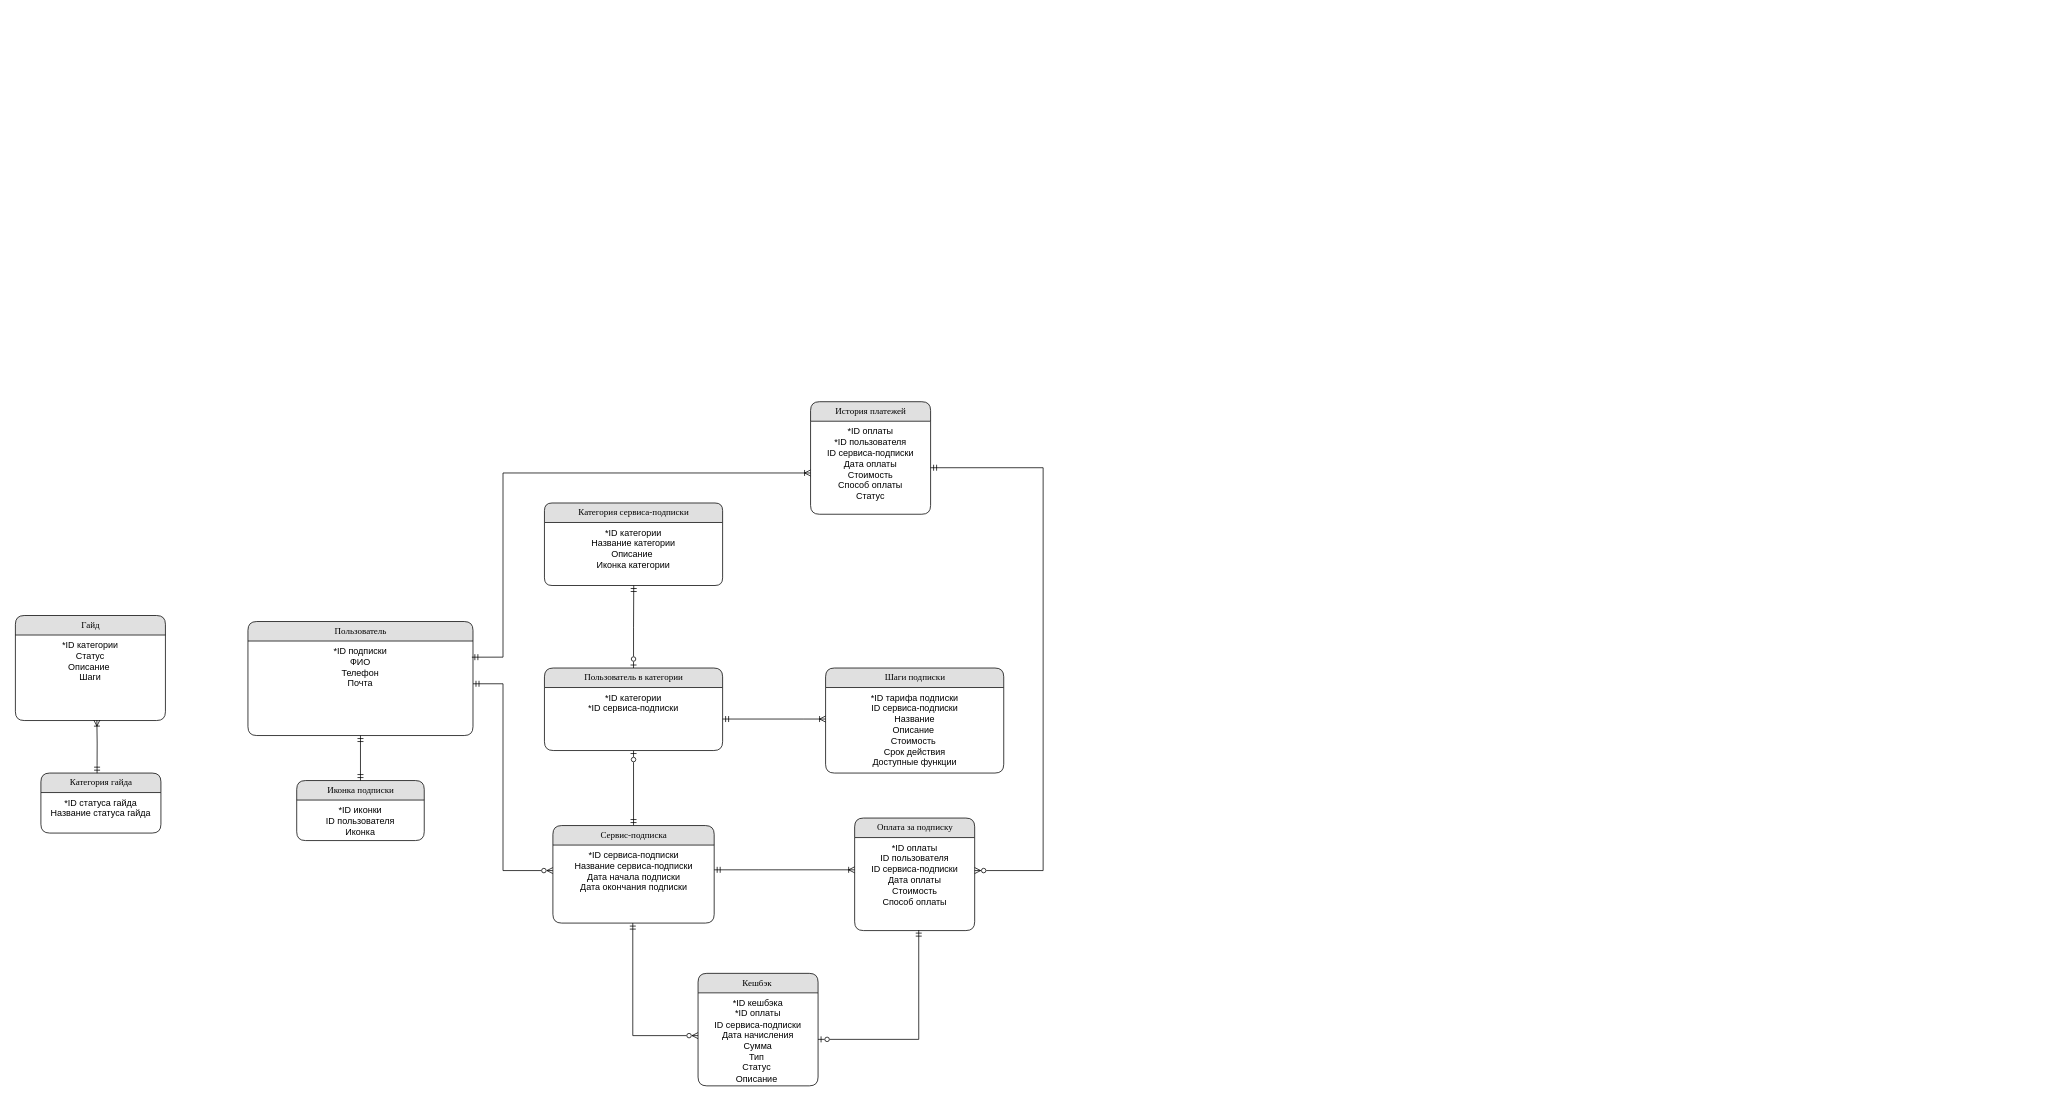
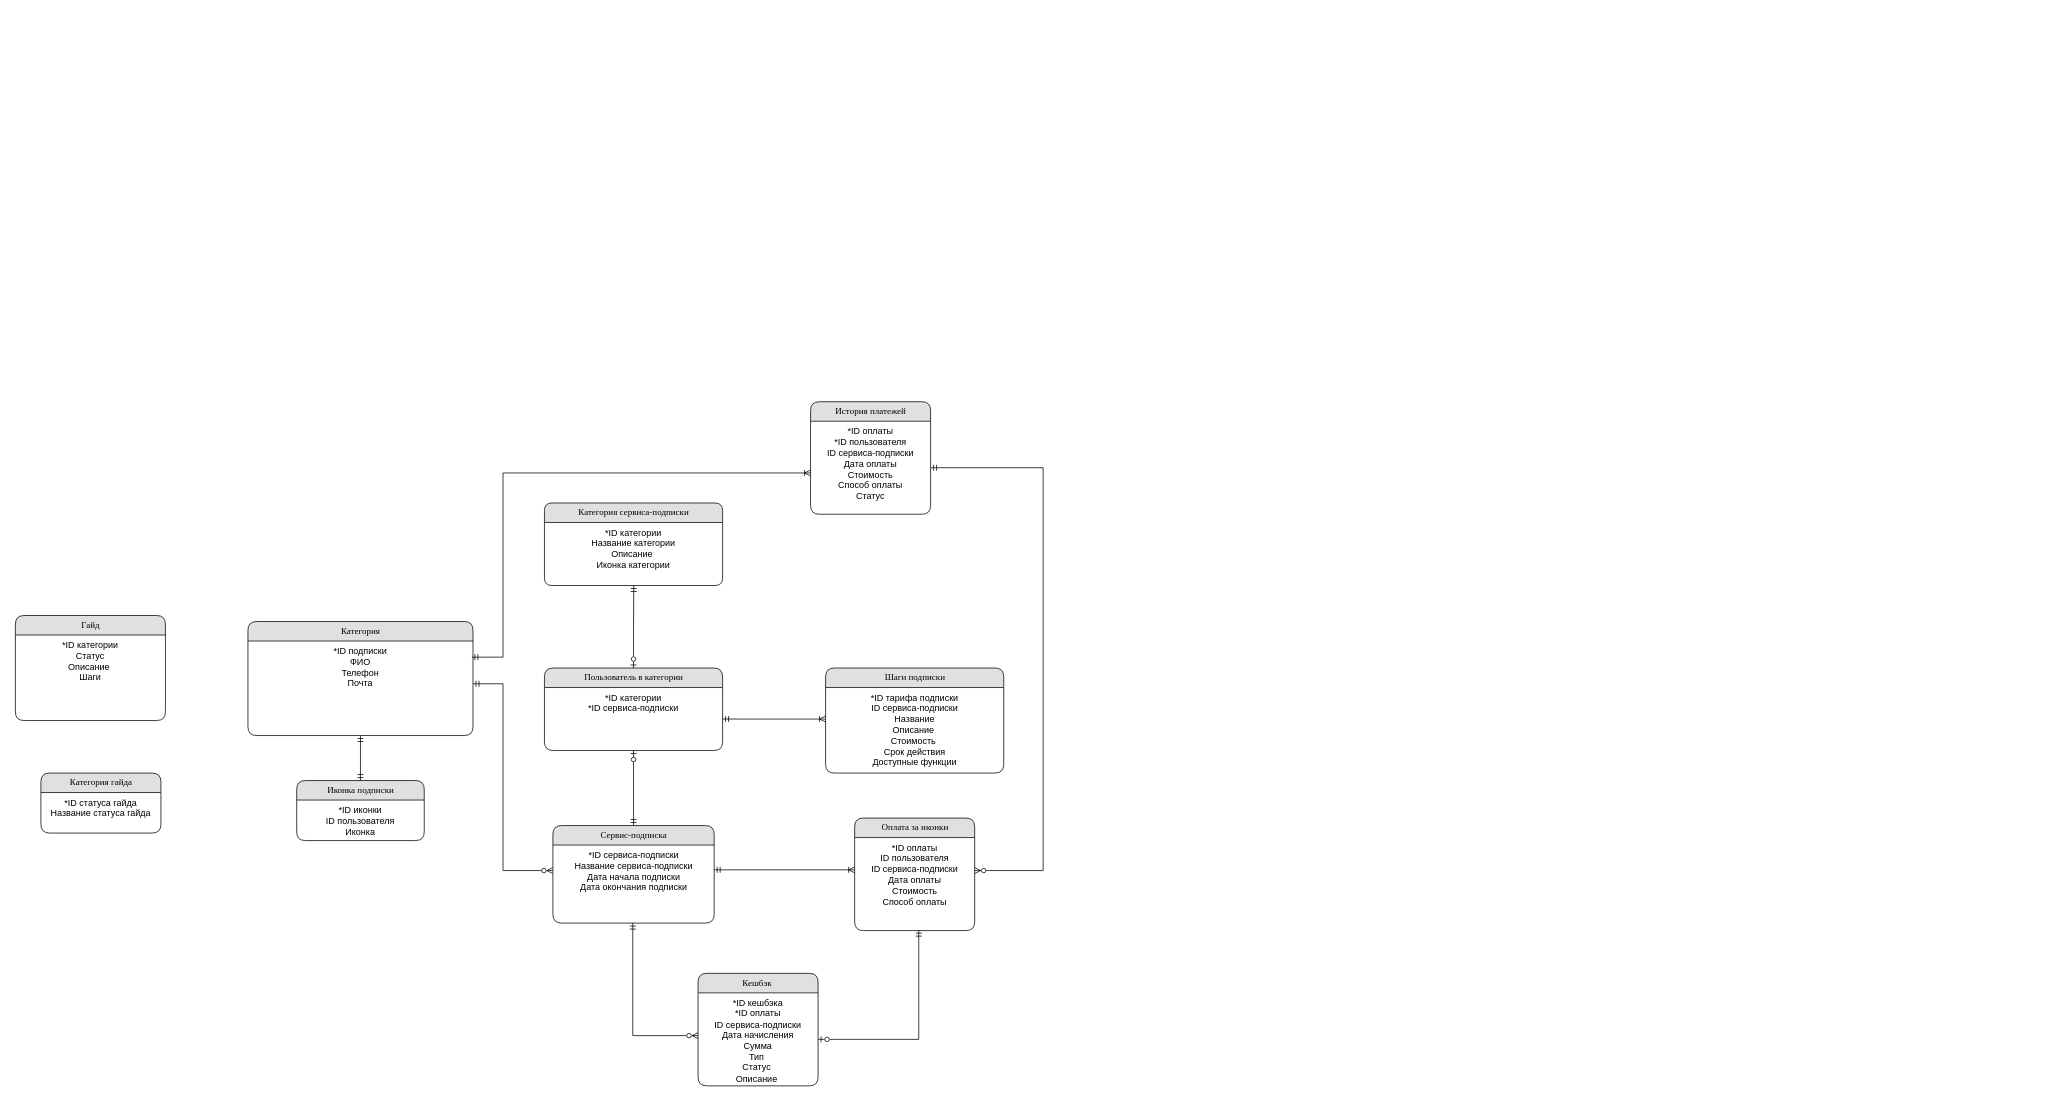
node "Пользователь": label "Пользователь" -> "Категория"
edge "*ID категории Статус Описание Шаги" -- "Категория гайда": removed
node "Оплата за подписку": label "Оплата за подписку" -> "Оплата за иконки"
